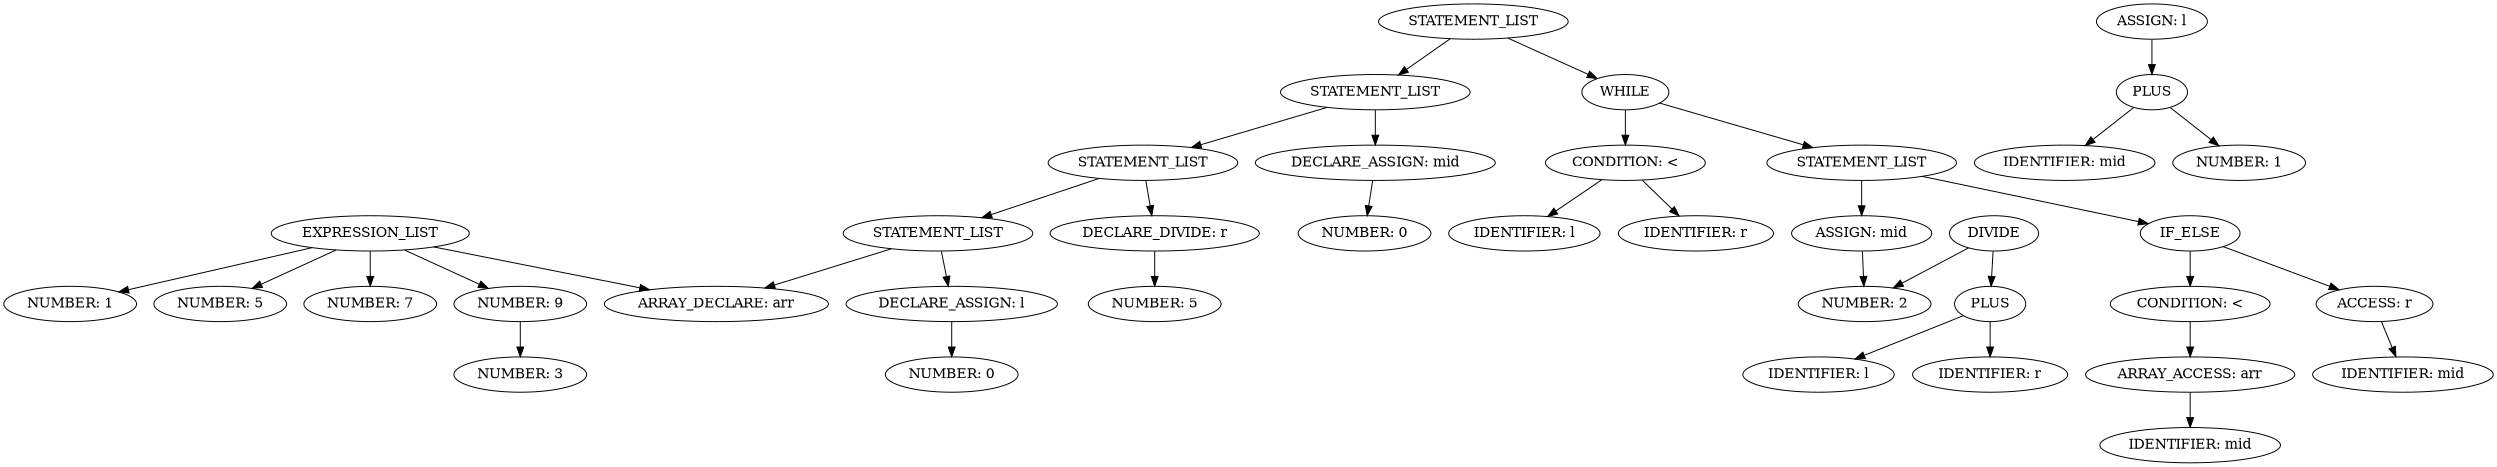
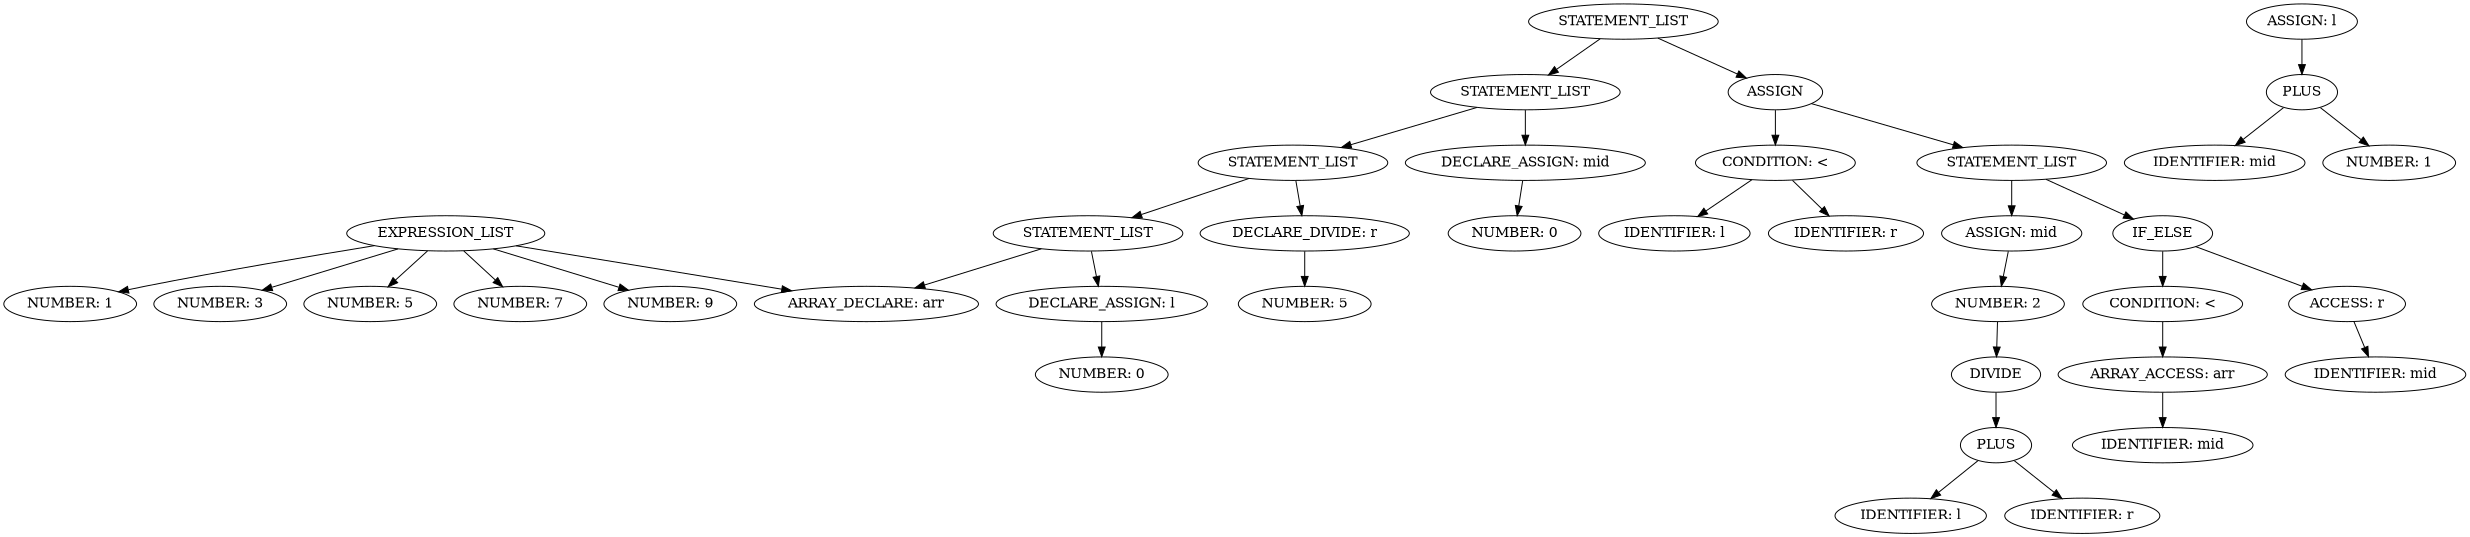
node "WHILE": label "WHILE" -> "ASSIGN"
edge "DIVIDE" -> "NUMBER: 2": reversed
edge "NUMBER: 9" -> "NUMBER: 3": now "EXPRESSION_LIST" -> "NUMBER: 3"
